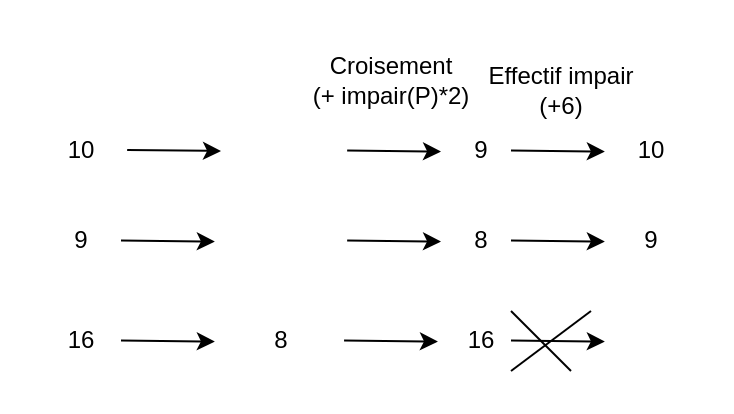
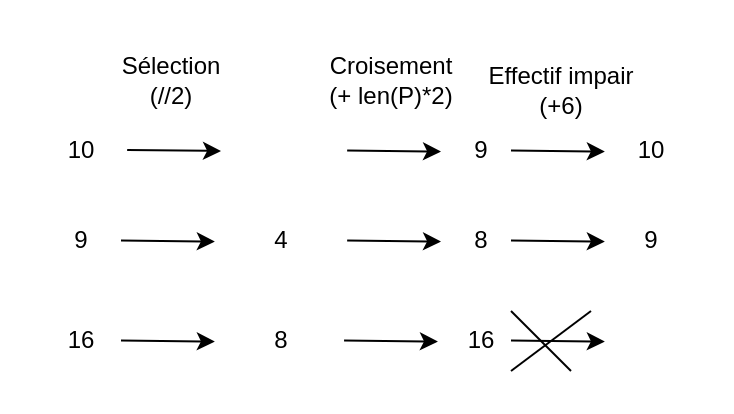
node "Sélection (//2)": added
node "Croisement (+ impair(P)*2)": label "Croisement (+ impair(P)*2)" -> "Croisement (+ len(P)*2)"
node "4": added
